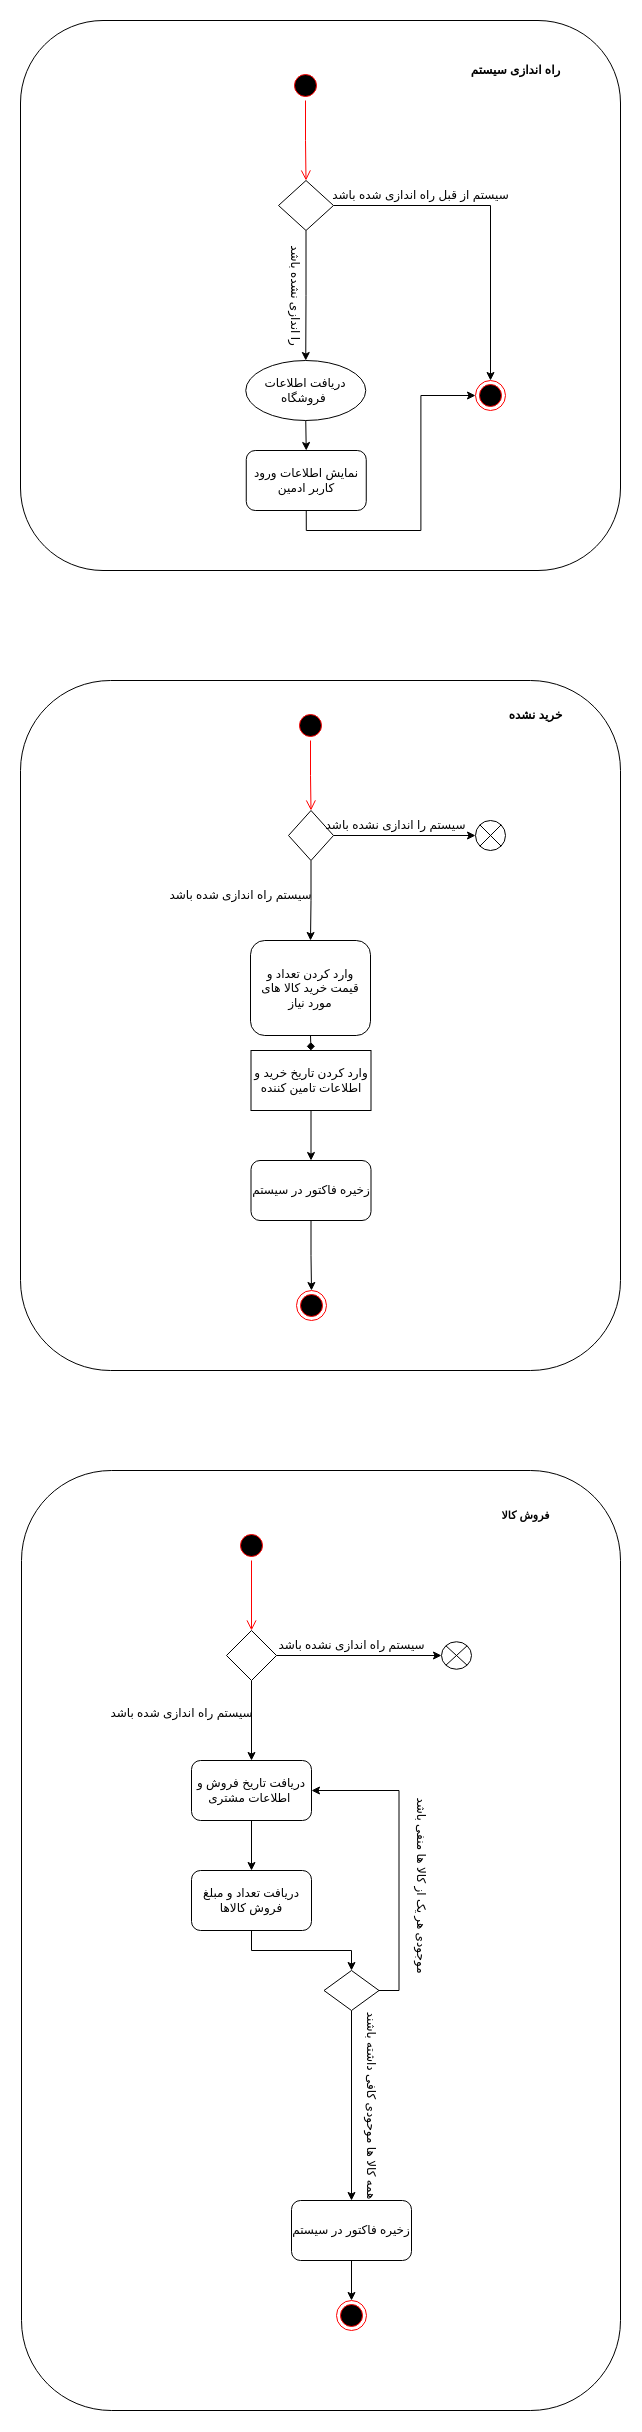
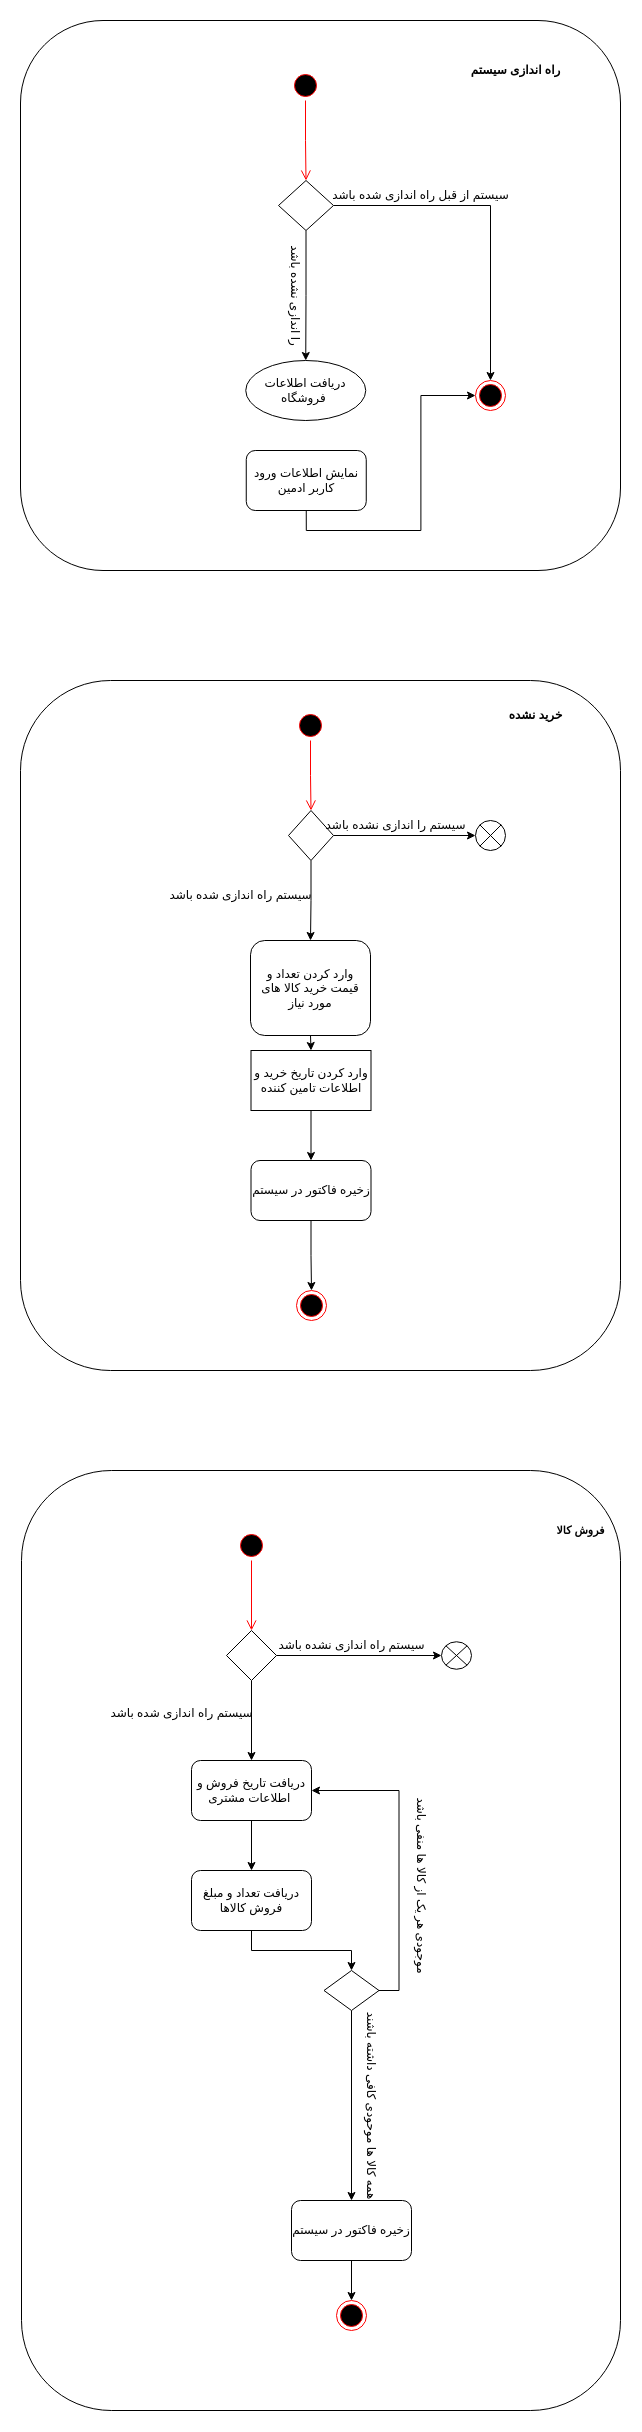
edge "دریافت اطلاعات فروشگاه" -> "نمایش اطلاعات ورود کاربر ادمین": removed
edge "وارد کردن تعداد و قیمت خرید کالا های مورد نیاز" -> "وارد کردن تاریخ خرید و اطلاعات تامین کننده": arrowhead diamond -> classic
node "فروش کالا": moved (526, 1516) -> (581, 1531)
